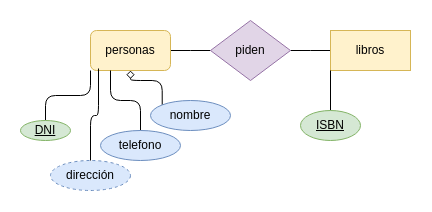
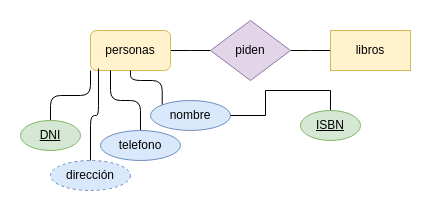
edge "nombre" -> "personas": arrowhead diamond -> none
edge "libros" -- "ISBN": now "nombre" -- "ISBN"
node "DNI": size 50x20 -> 60x30
